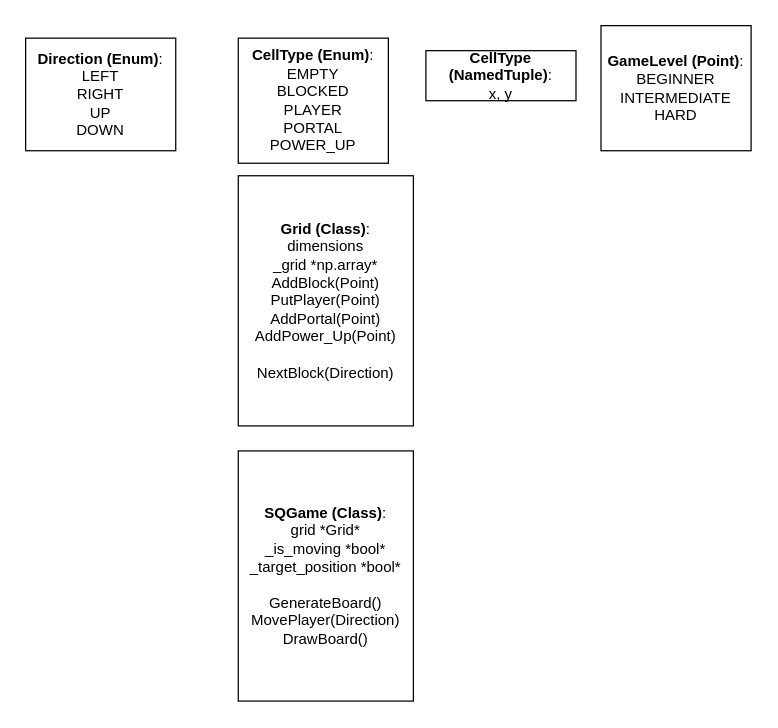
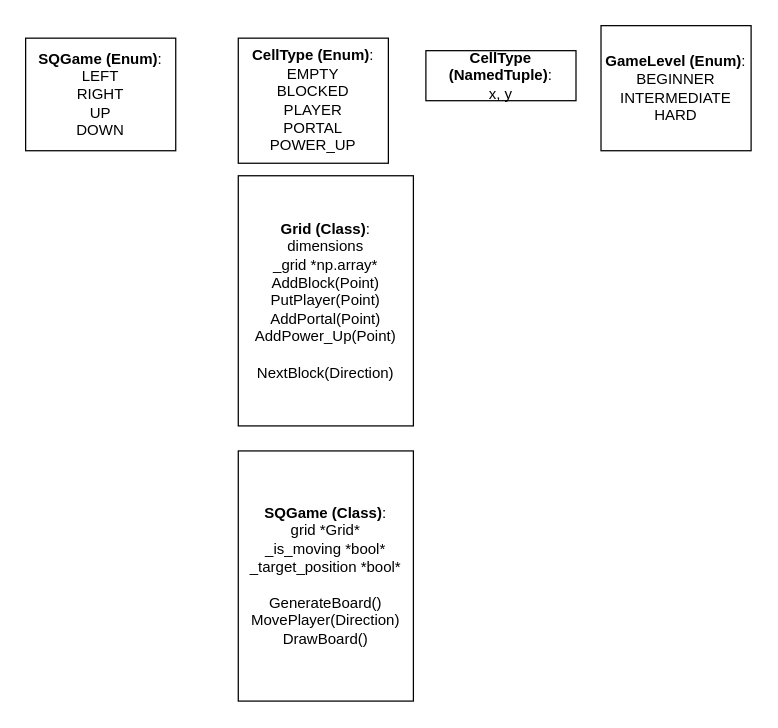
node "GameLevel (Point): BEGINNER INTERMEDIATE HARD": label "GameLevel (Point): BEGINNER INTERMEDIATE HARD" -> "GameLevel (Enum): BEGINNER INTERMEDIATE HARD"
node "Direction (Enum): LEFT RIGHT UP DOWN": label "Direction (Enum): LEFT RIGHT UP DOWN" -> "SQGame (Enum): LEFT RIGHT UP DOWN"
